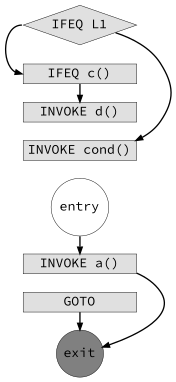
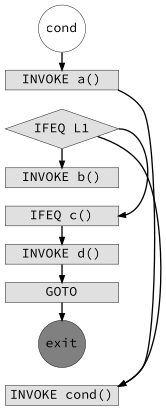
node "INVOKE b()": added
node "entry": label "entry" -> "cond"
edge "INVOKE d()" -> "GOTO": added
edge "INVOKE a()" -> "exit": now "INVOKE a()" -> "INVOKE cond()"
